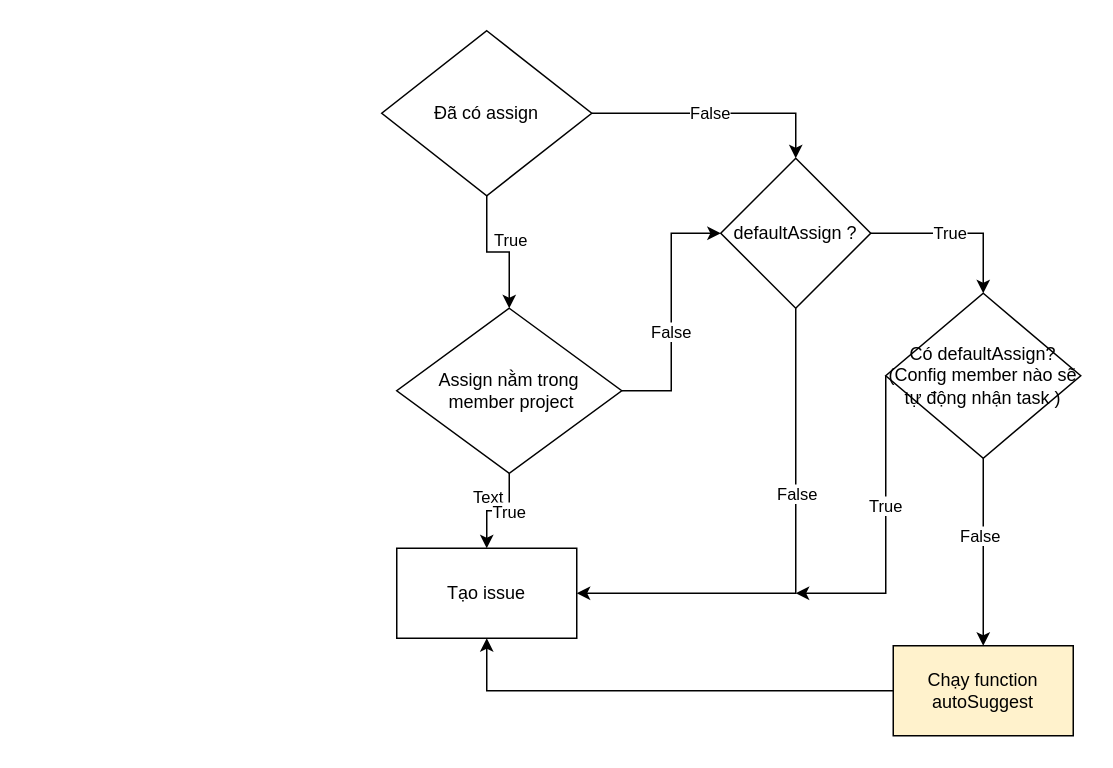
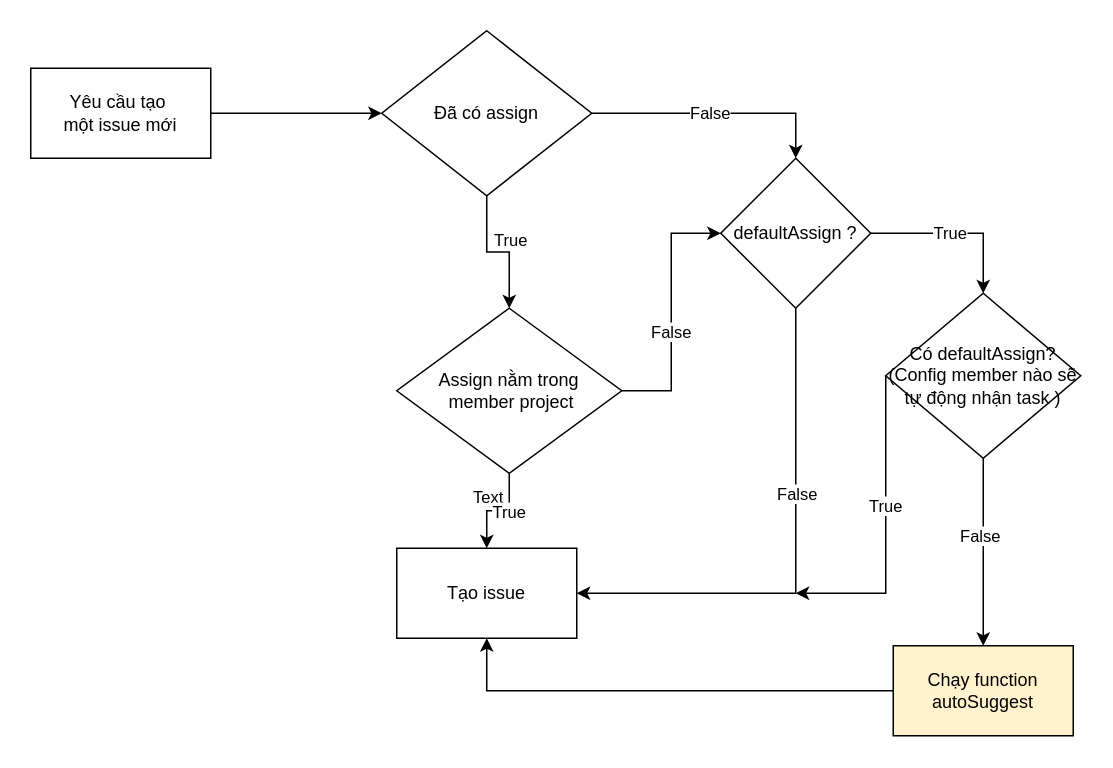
node "Yêu cầu tạo một issue mới": added
edge "Yêu cầu tạo một issue mới" -> "Đã có assign": added
